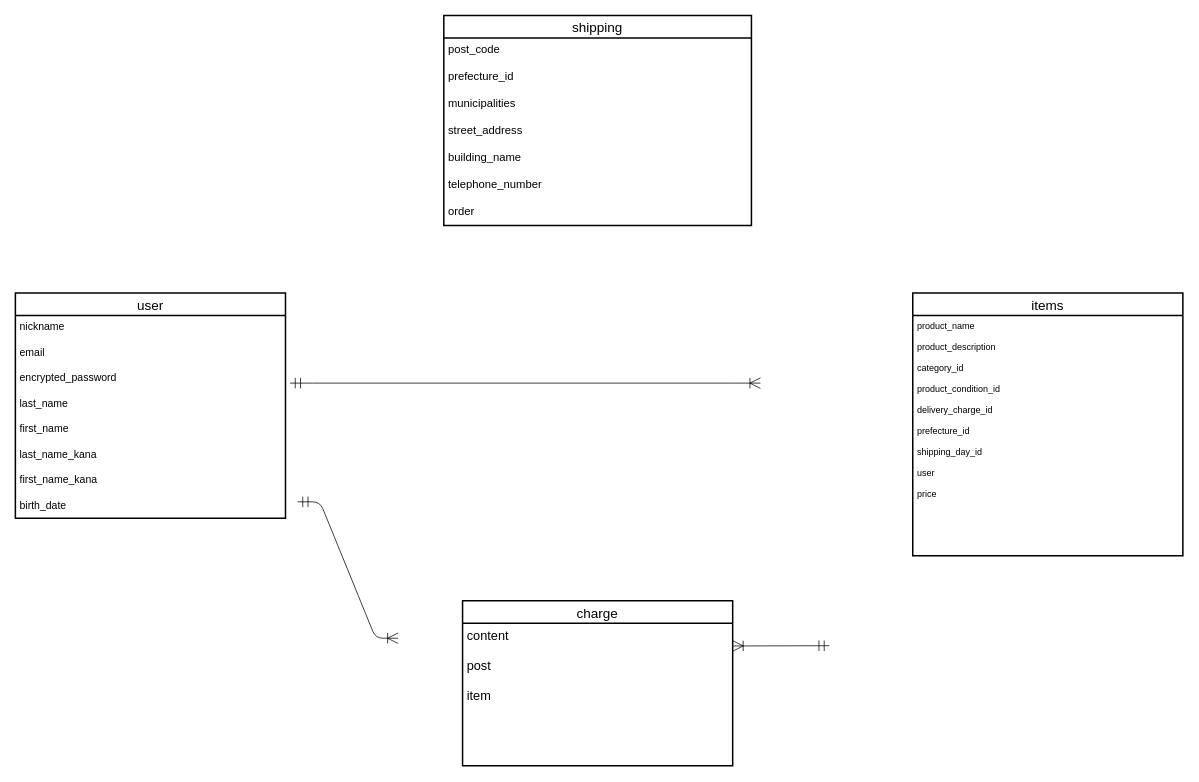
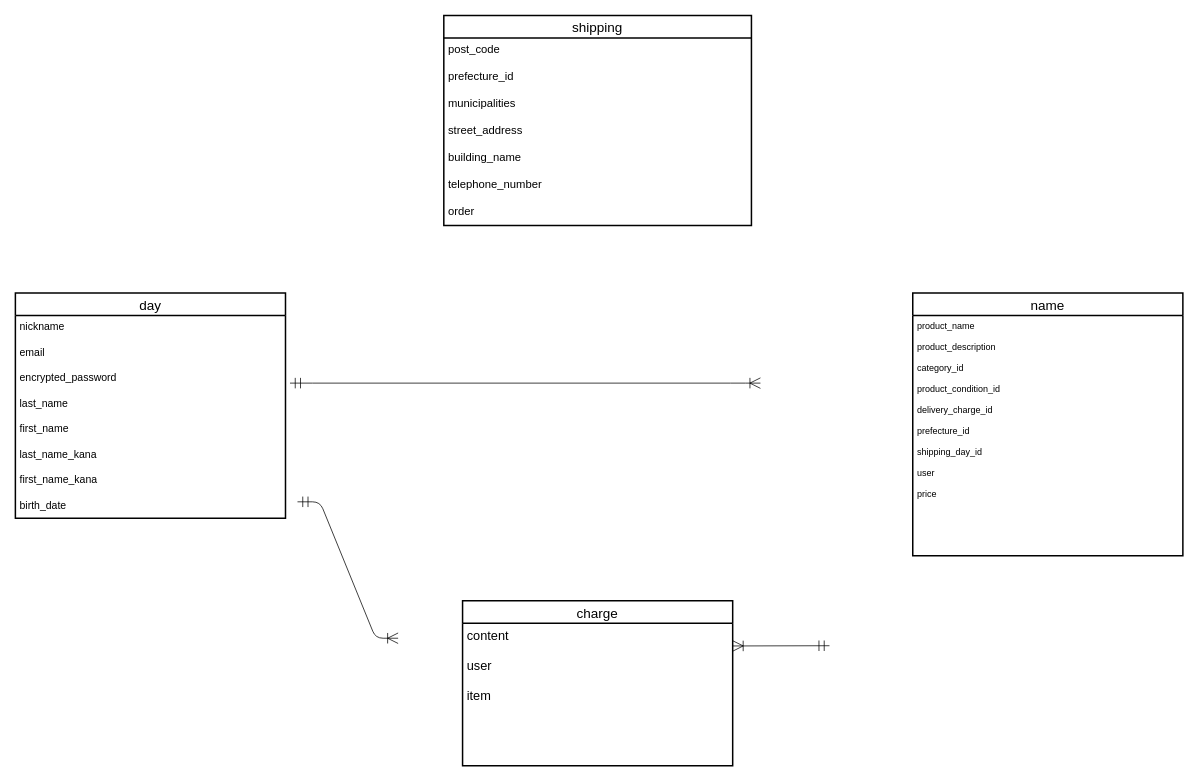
node "user": label "user" -> "day"
node "items": label "items" -> "name"
node "content post item": label "content post item" -> "content user item"
